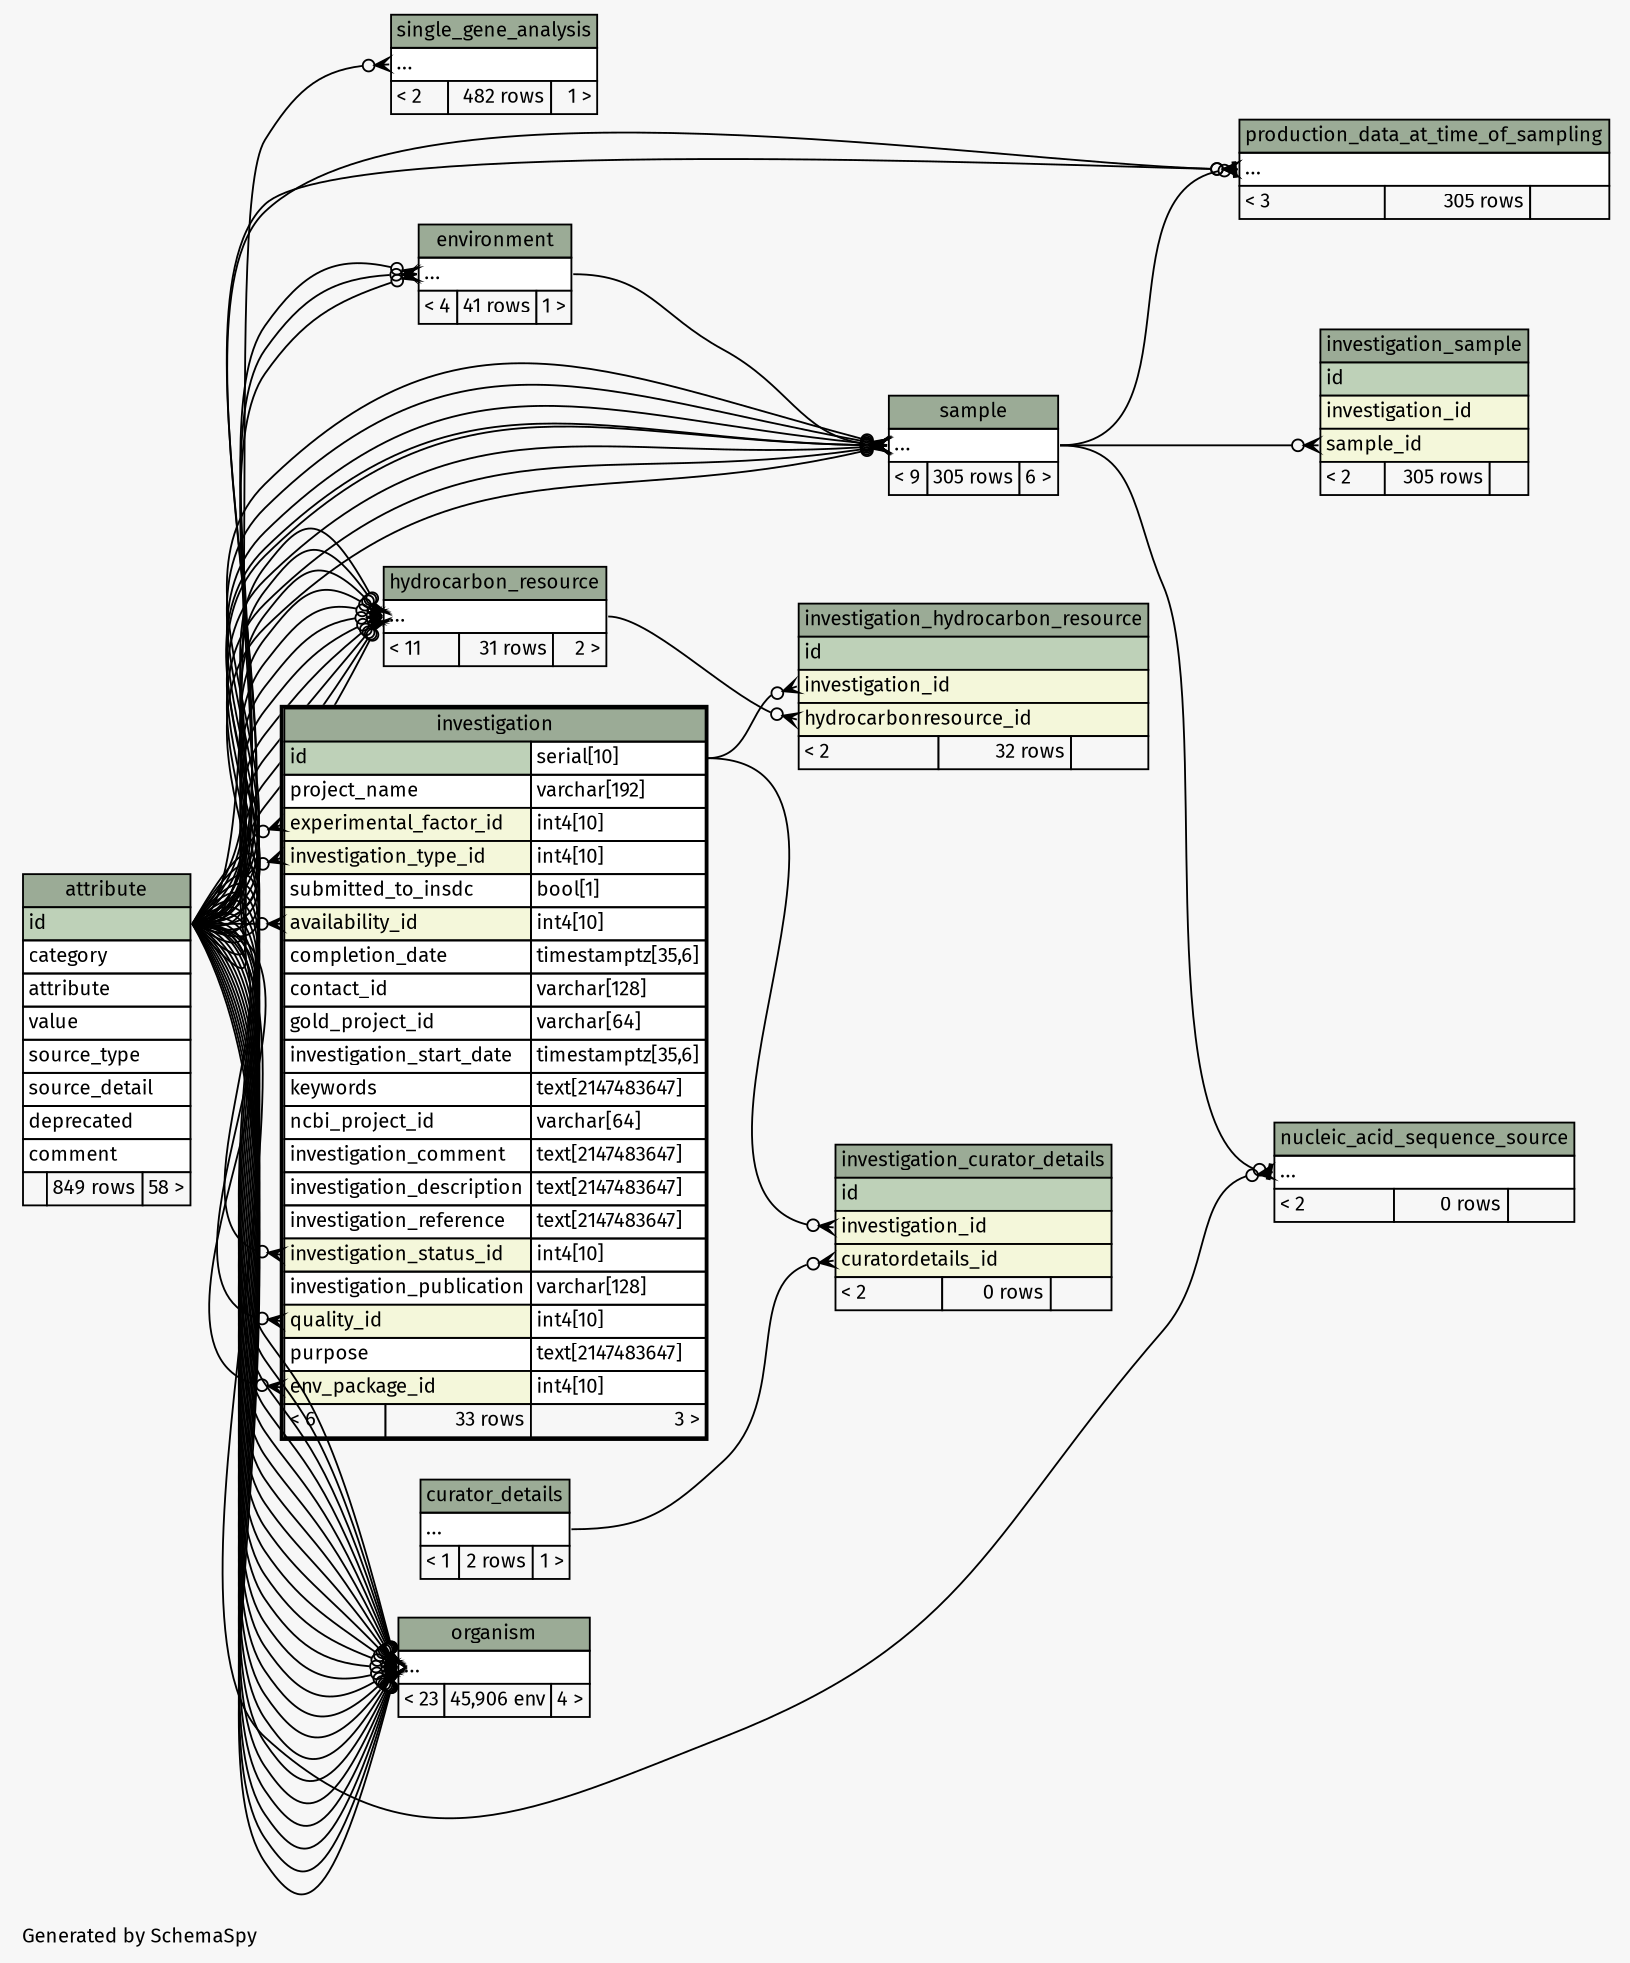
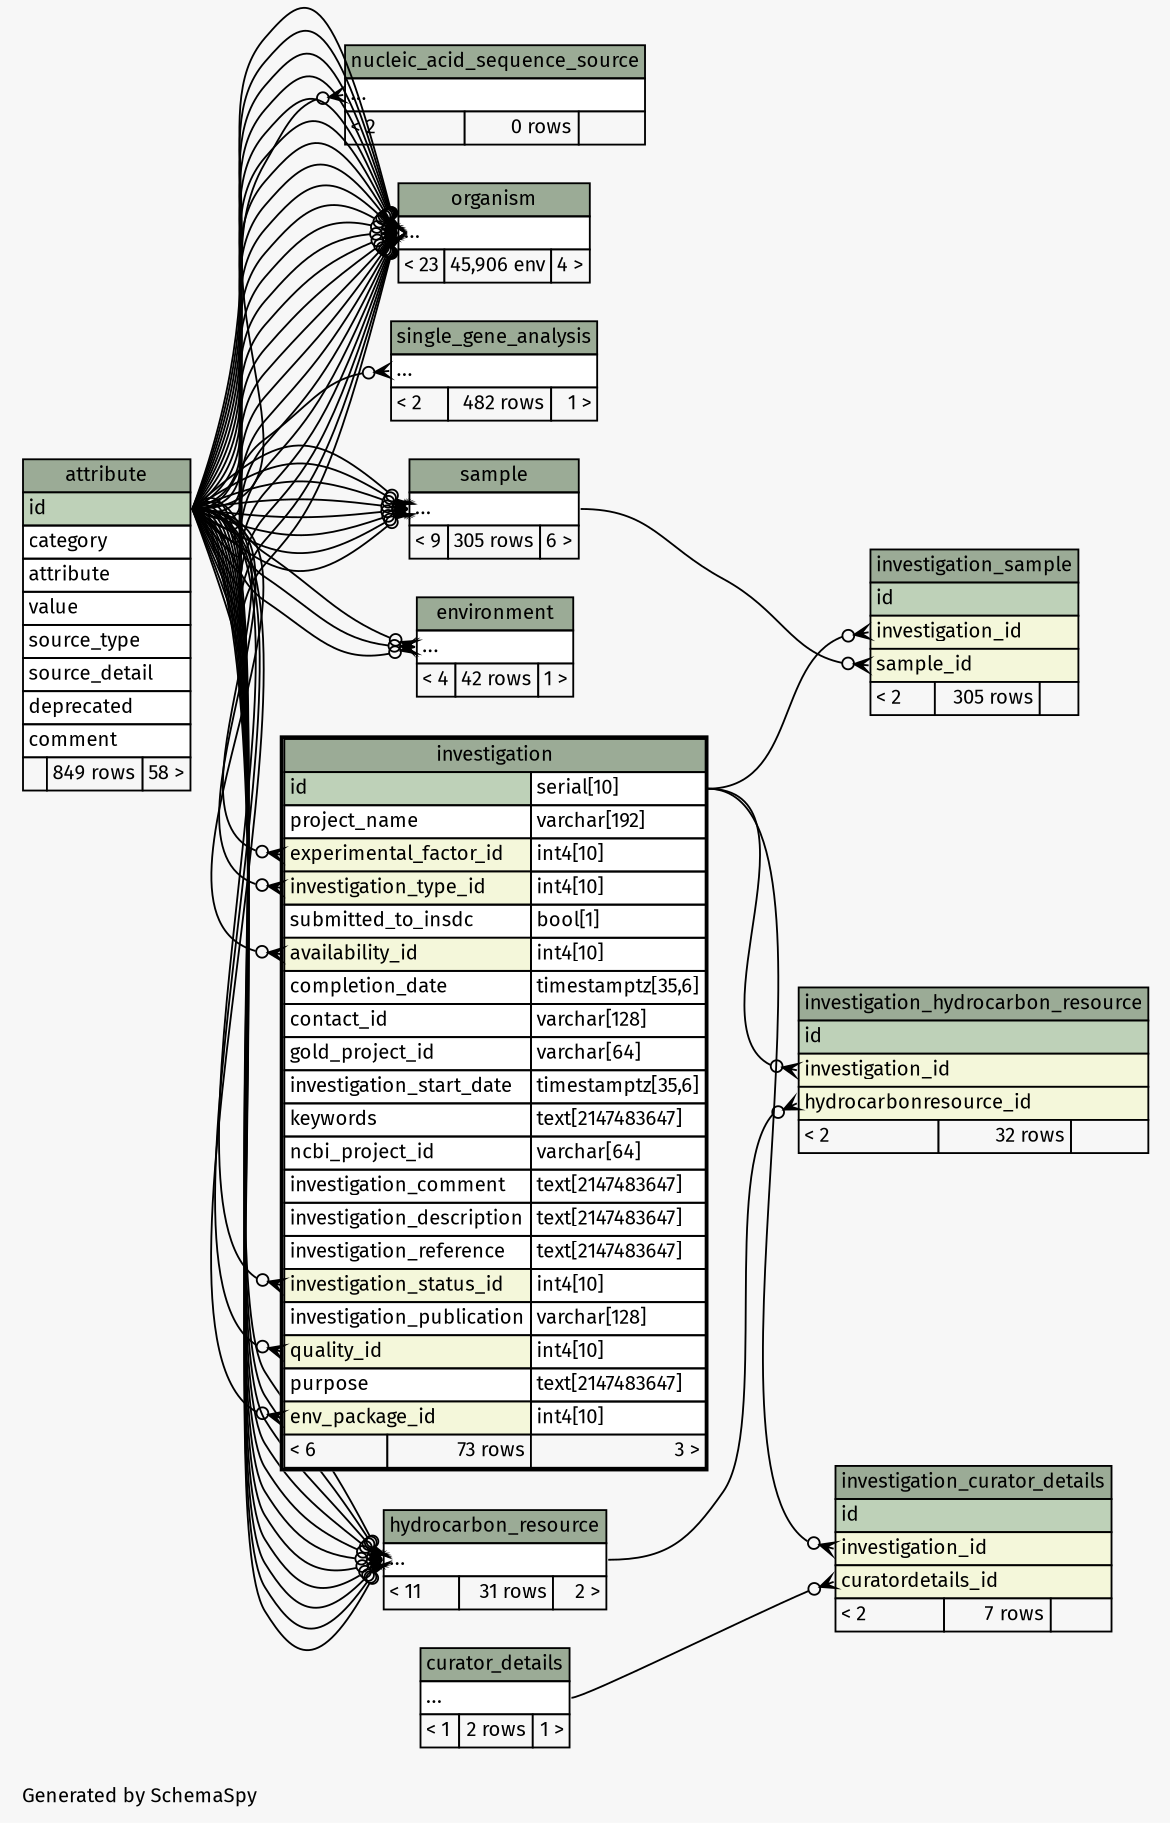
node "production_data_at_time_of_sampling": removed
node "environment": text "41 rows" -> "42 rows"
edge "environment" -> "sample": removed
edge "investigation" -> "investigation_sample": added
edge "sample" -> "nucleic_acid_sequence_source": removed
node "investigation_curator_details": text "0 rows" -> "7 rows"
node "investigation": text "33 rows" -> "73 rows"
